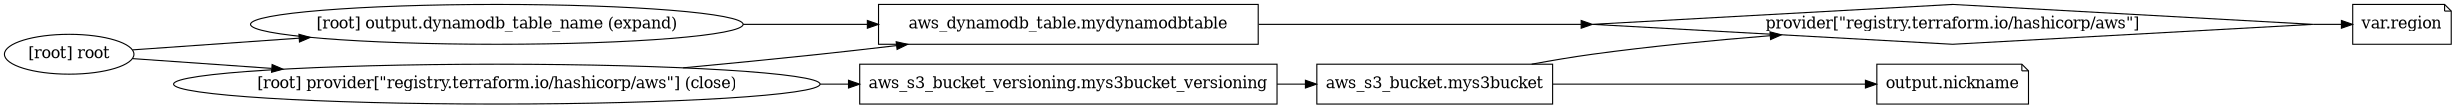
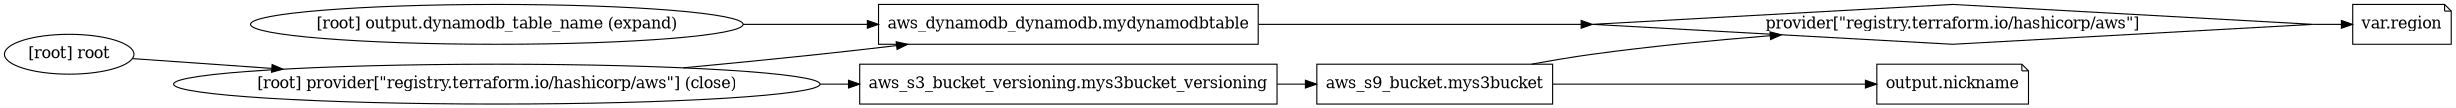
node "aws_dynamodb_table.mydynamodbtable": label "aws_dynamodb_table.mydynamodbtable" -> "aws_dynamodb_dynamodb.mydynamodbtable"
edge "[root] root" -> "[root] output.dynamodb_table_name (expand)": removed
node "aws_s3_bucket.mys3bucket": label "aws_s3_bucket.mys3bucket" -> "aws_s9_bucket.mys3bucket"
